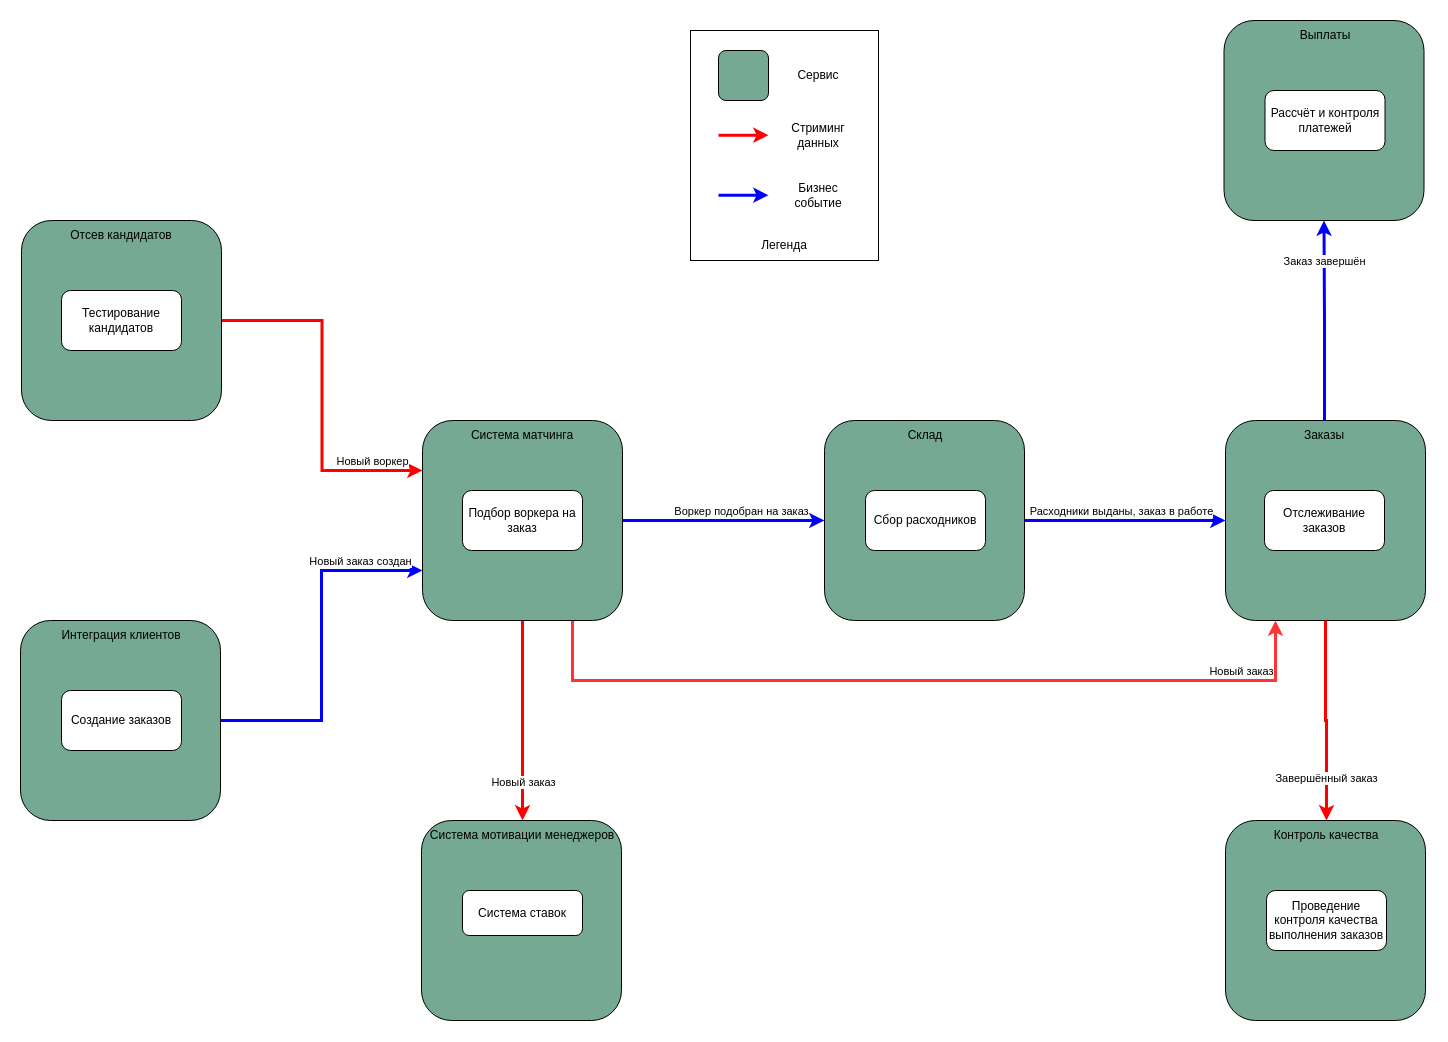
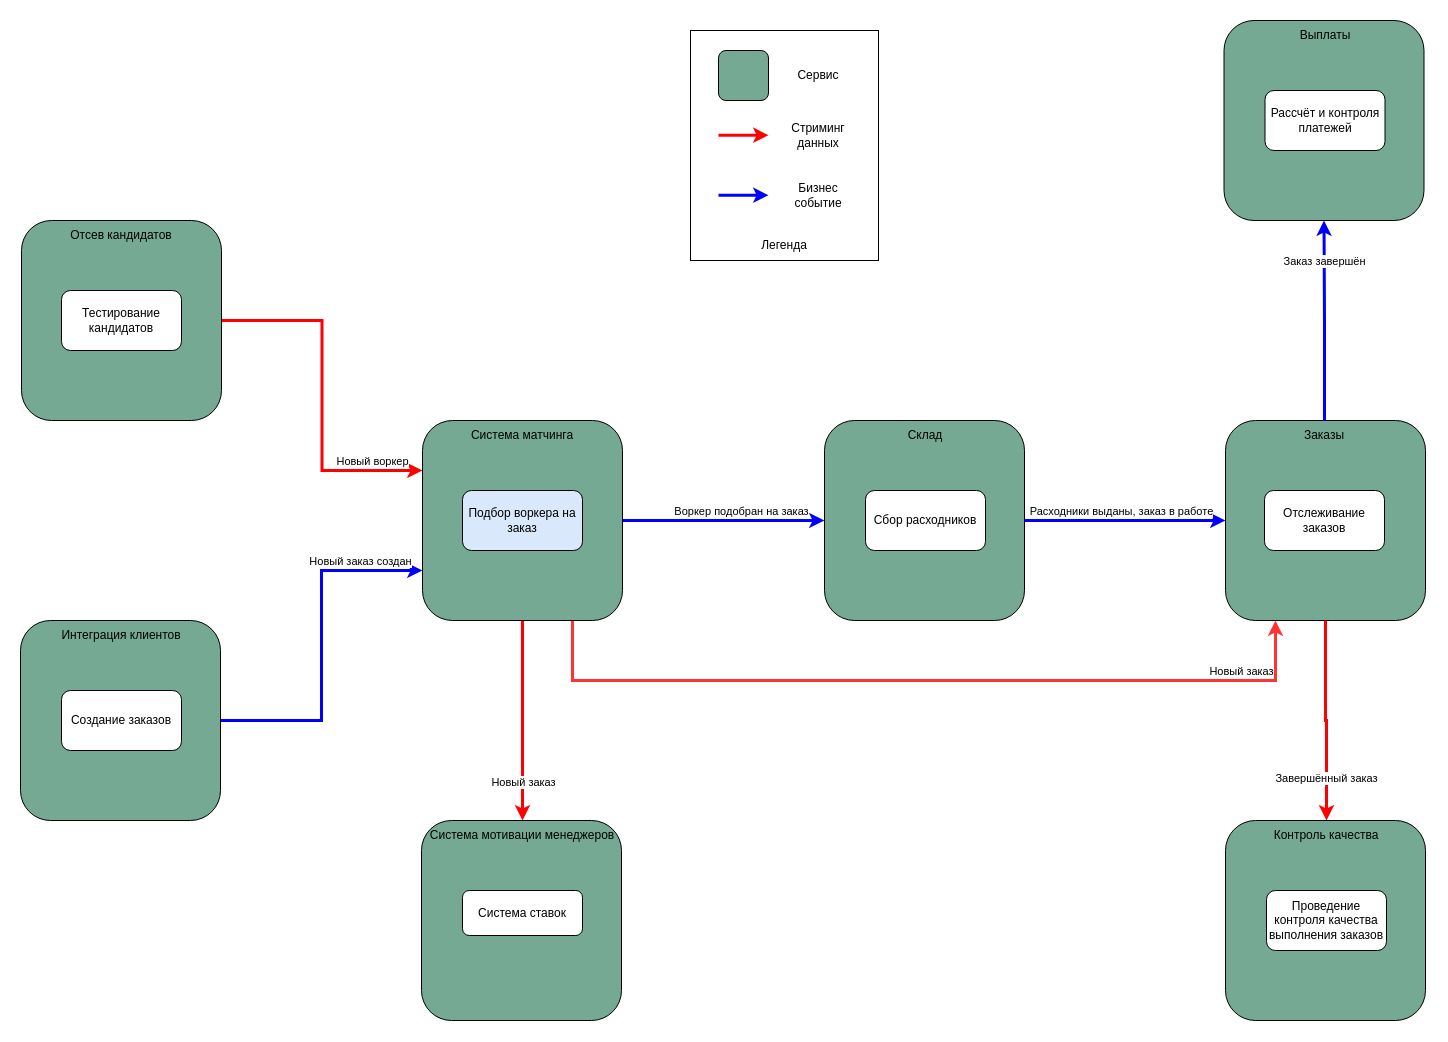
node "Подбор воркера на заказ": fillcolor #ffffff -> #dae8fc
